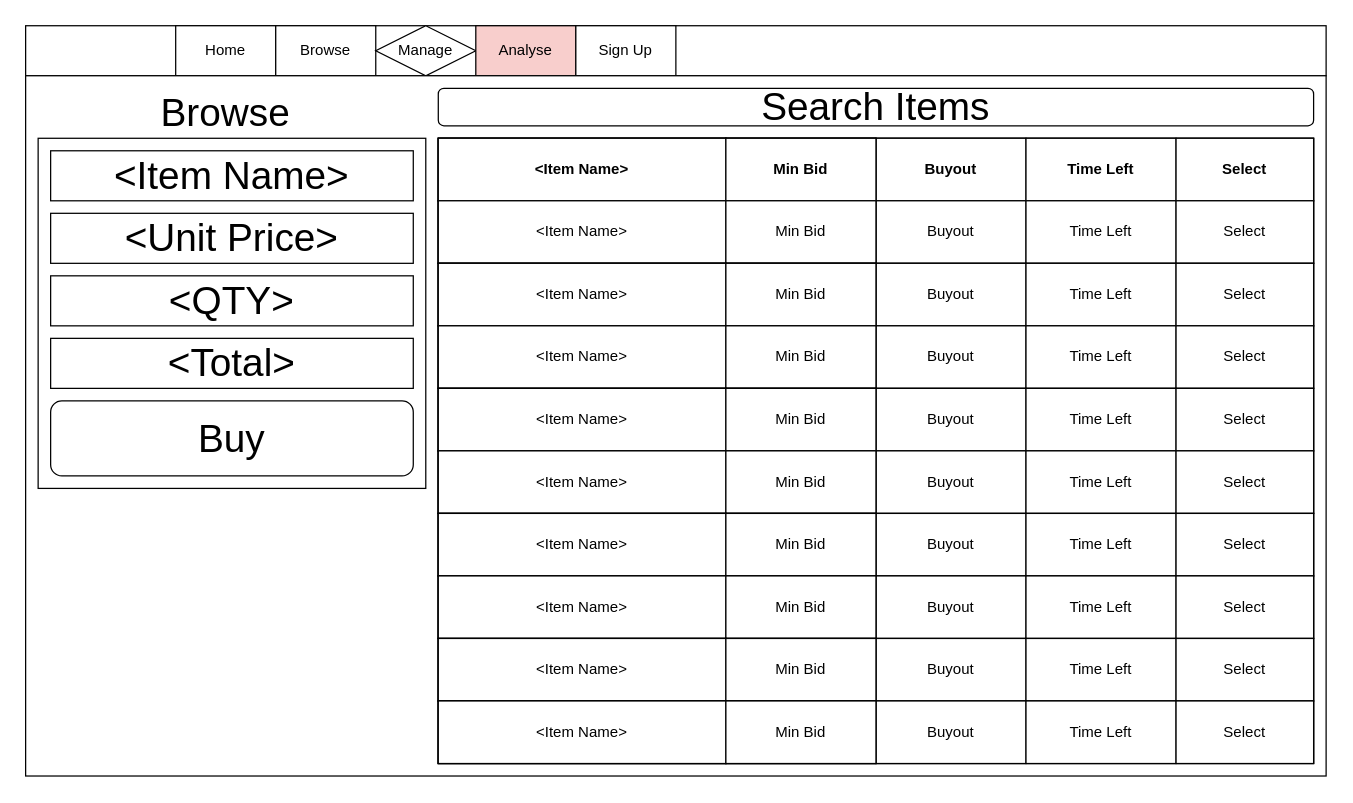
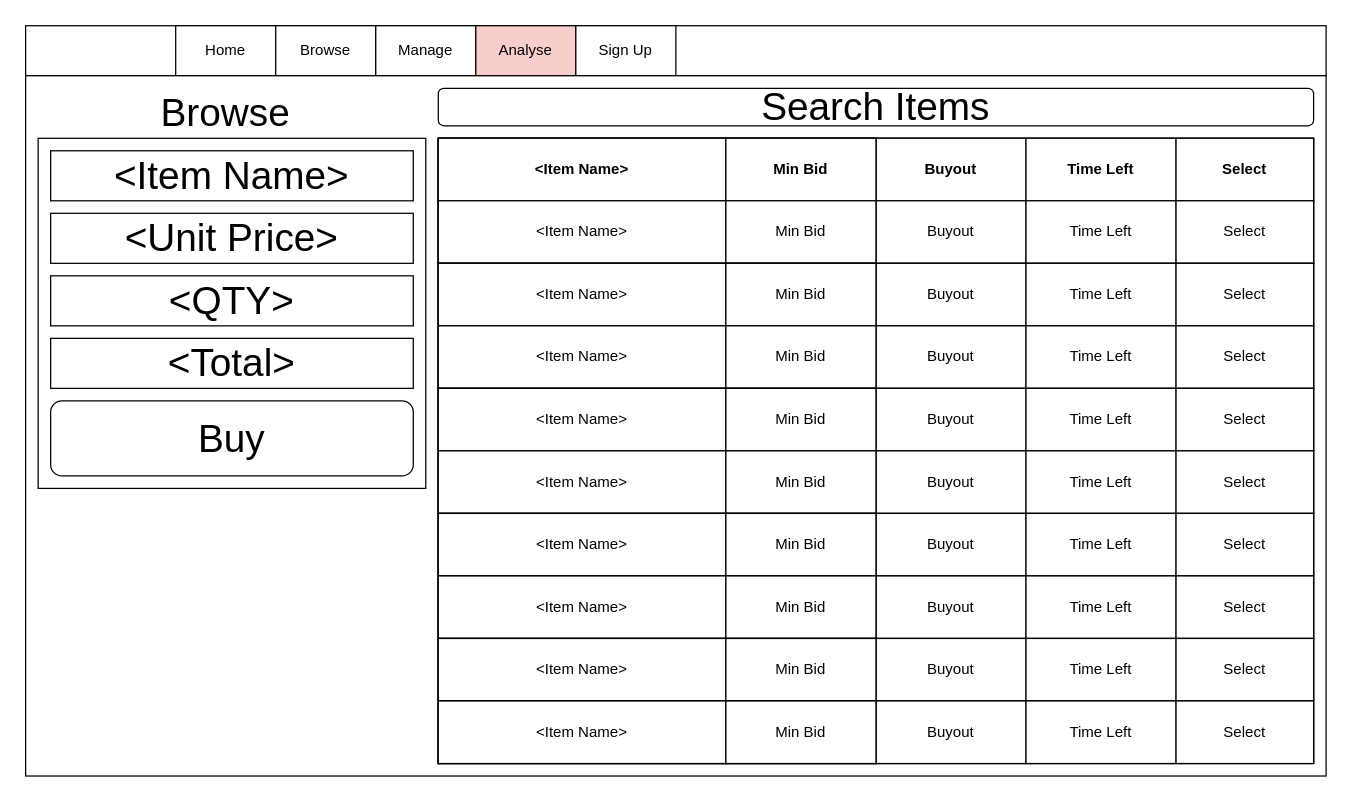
node "Manage": shape diamond -> rectangle
